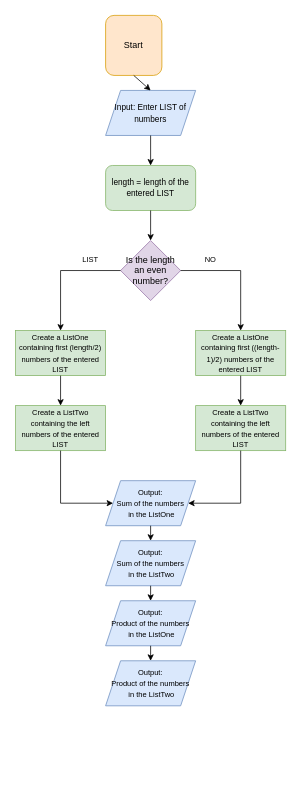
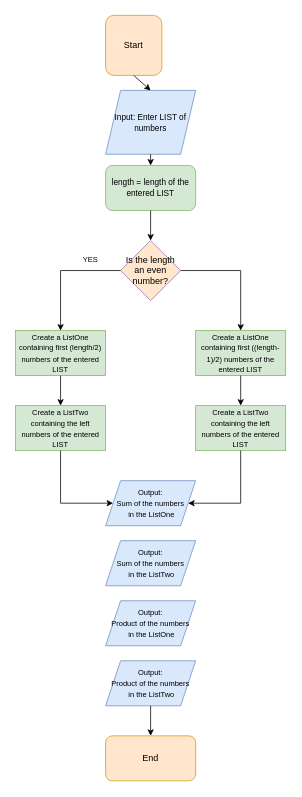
node "Input: Enter LIST of numbers": size 90x45 -> 90x64
node "LIST": label "LIST" -> "YES"
node "NO": removed
node "Is the length an even number?": fillcolor #e1d5e7 -> #ffe6cc
edge "Output: Sum of the numbers in the ListOne" -> "Output: Sum of the numbers in the ListTwo": removed
edge "Output: Sum of the numbers in the ListTwo" -> "Output: Product of the numbers in the ListOne": removed
edge "Output: Product of the numbers in the ListOne" -> "Output: Product of the numbers in the ListTwo": removed
edge "Output: Product of the numbers in the ListTwo" -> "End": added
node "End": added
